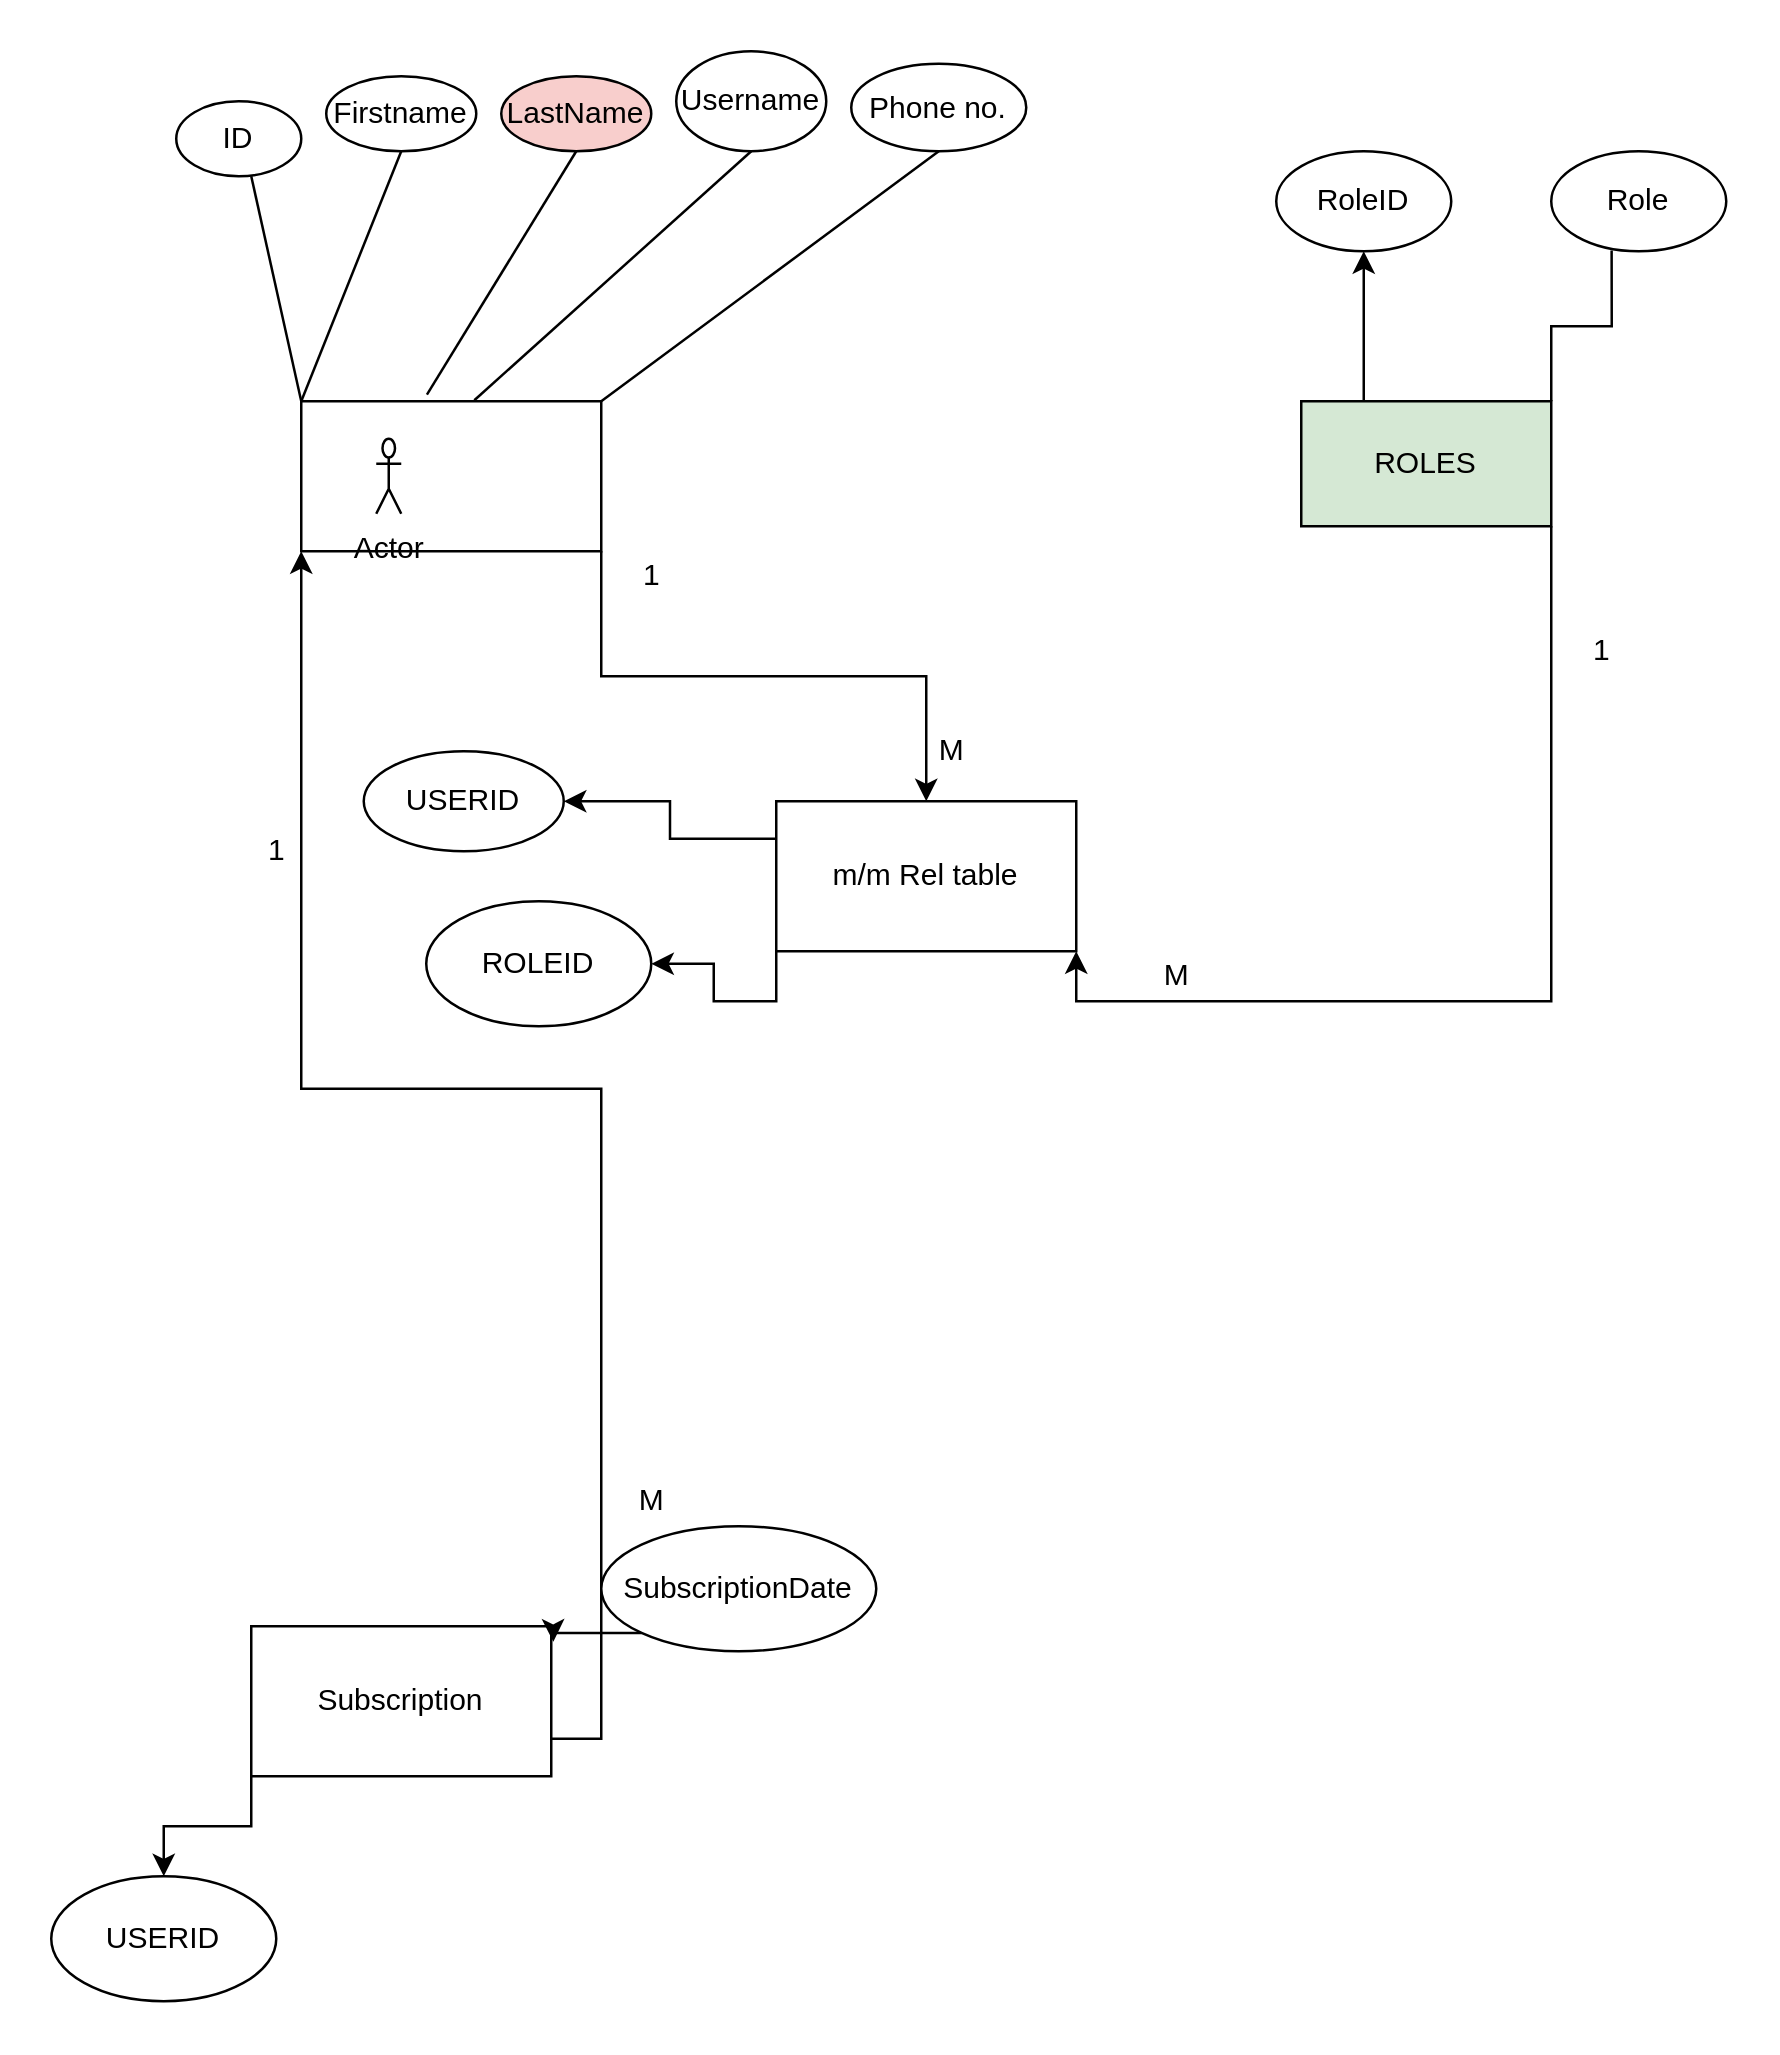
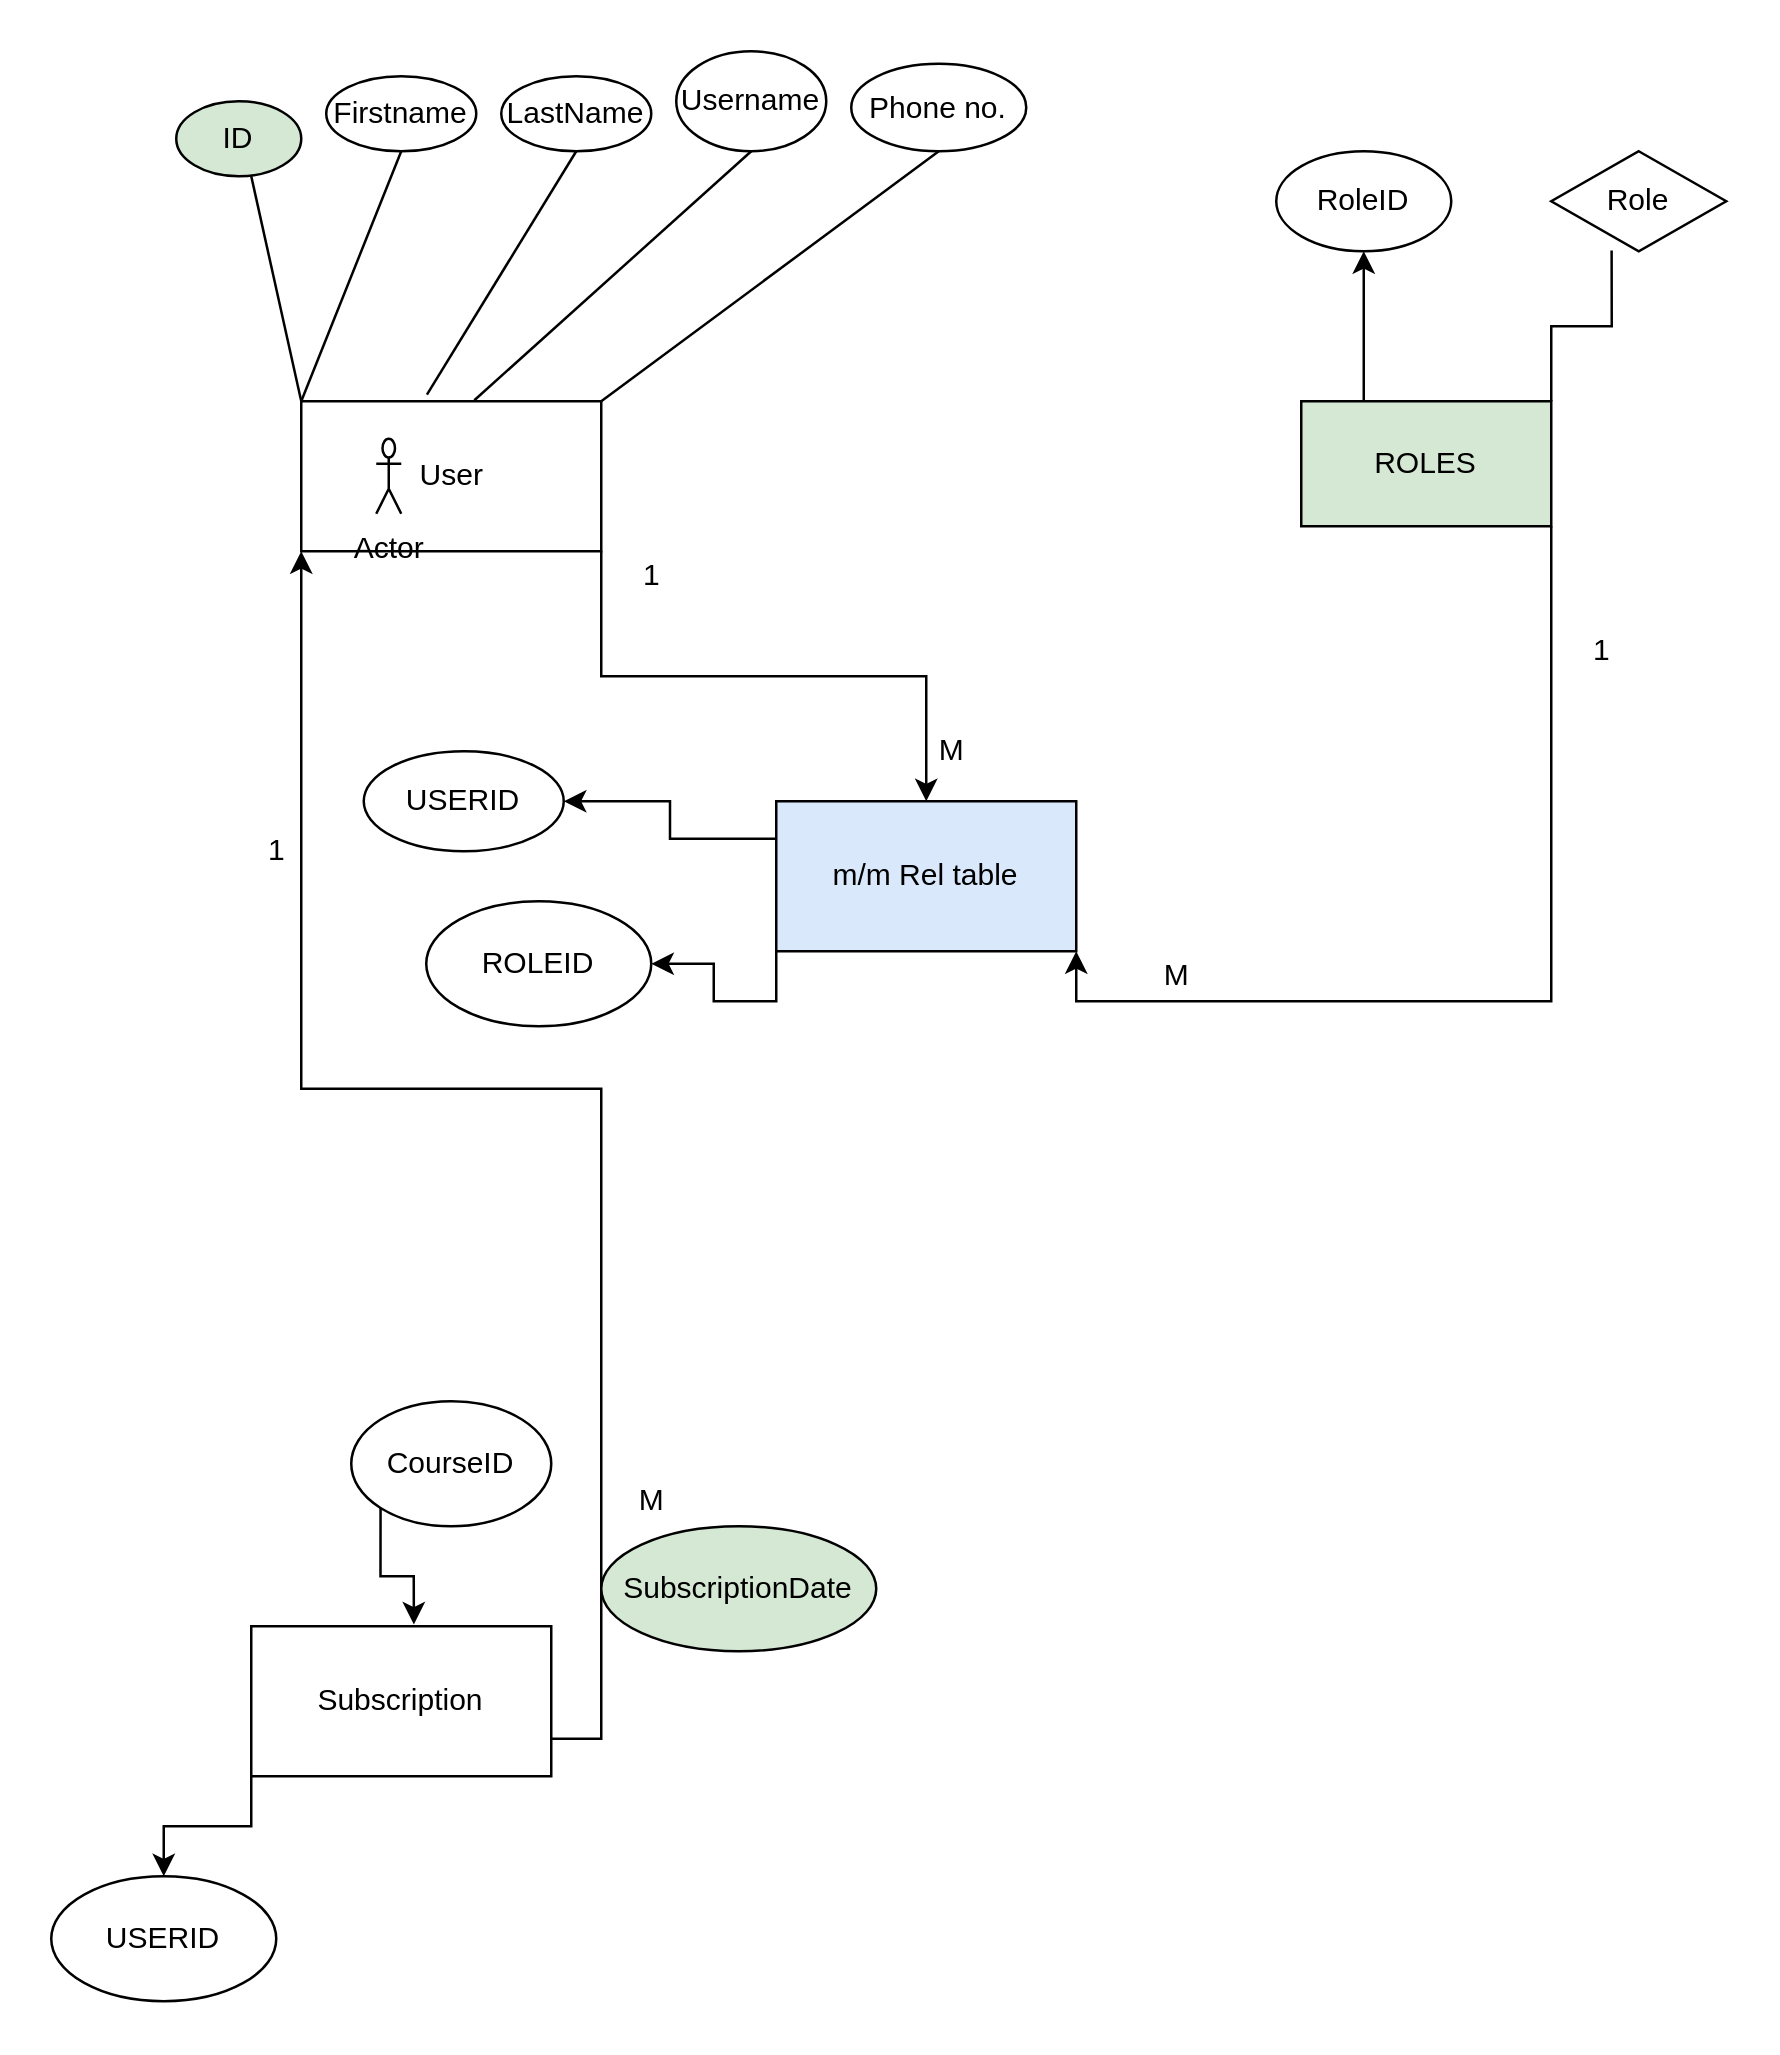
node "LastName": fillcolor #f8cecc -> #ffffff
node "ID": fillcolor #ffffff -> #d5e8d4
node "Role": shape ellipse -> diamond
node "User": added
node "m/m Rel table": fillcolor #ffffff -> #dae8fc
node "CourseID": added
edge "CourseID" -> "Subscription": added
node "SubscriptionDate": fillcolor #ffffff -> #d5e8d4
edge "SubscriptionDate" -> "Subscription": removed
